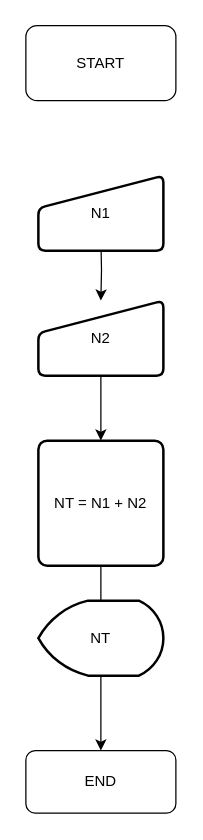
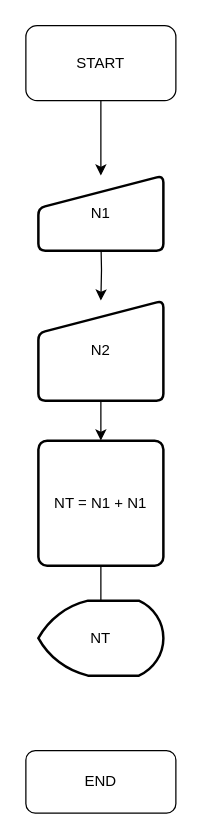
edge "START" -> "N1": added
node "N2": size 125x75 -> 125x100
node "NT = N1 + N2": label "NT = N1 + N2" -> "NT = N1 + N1"
edge "NT" -> "END": removed
